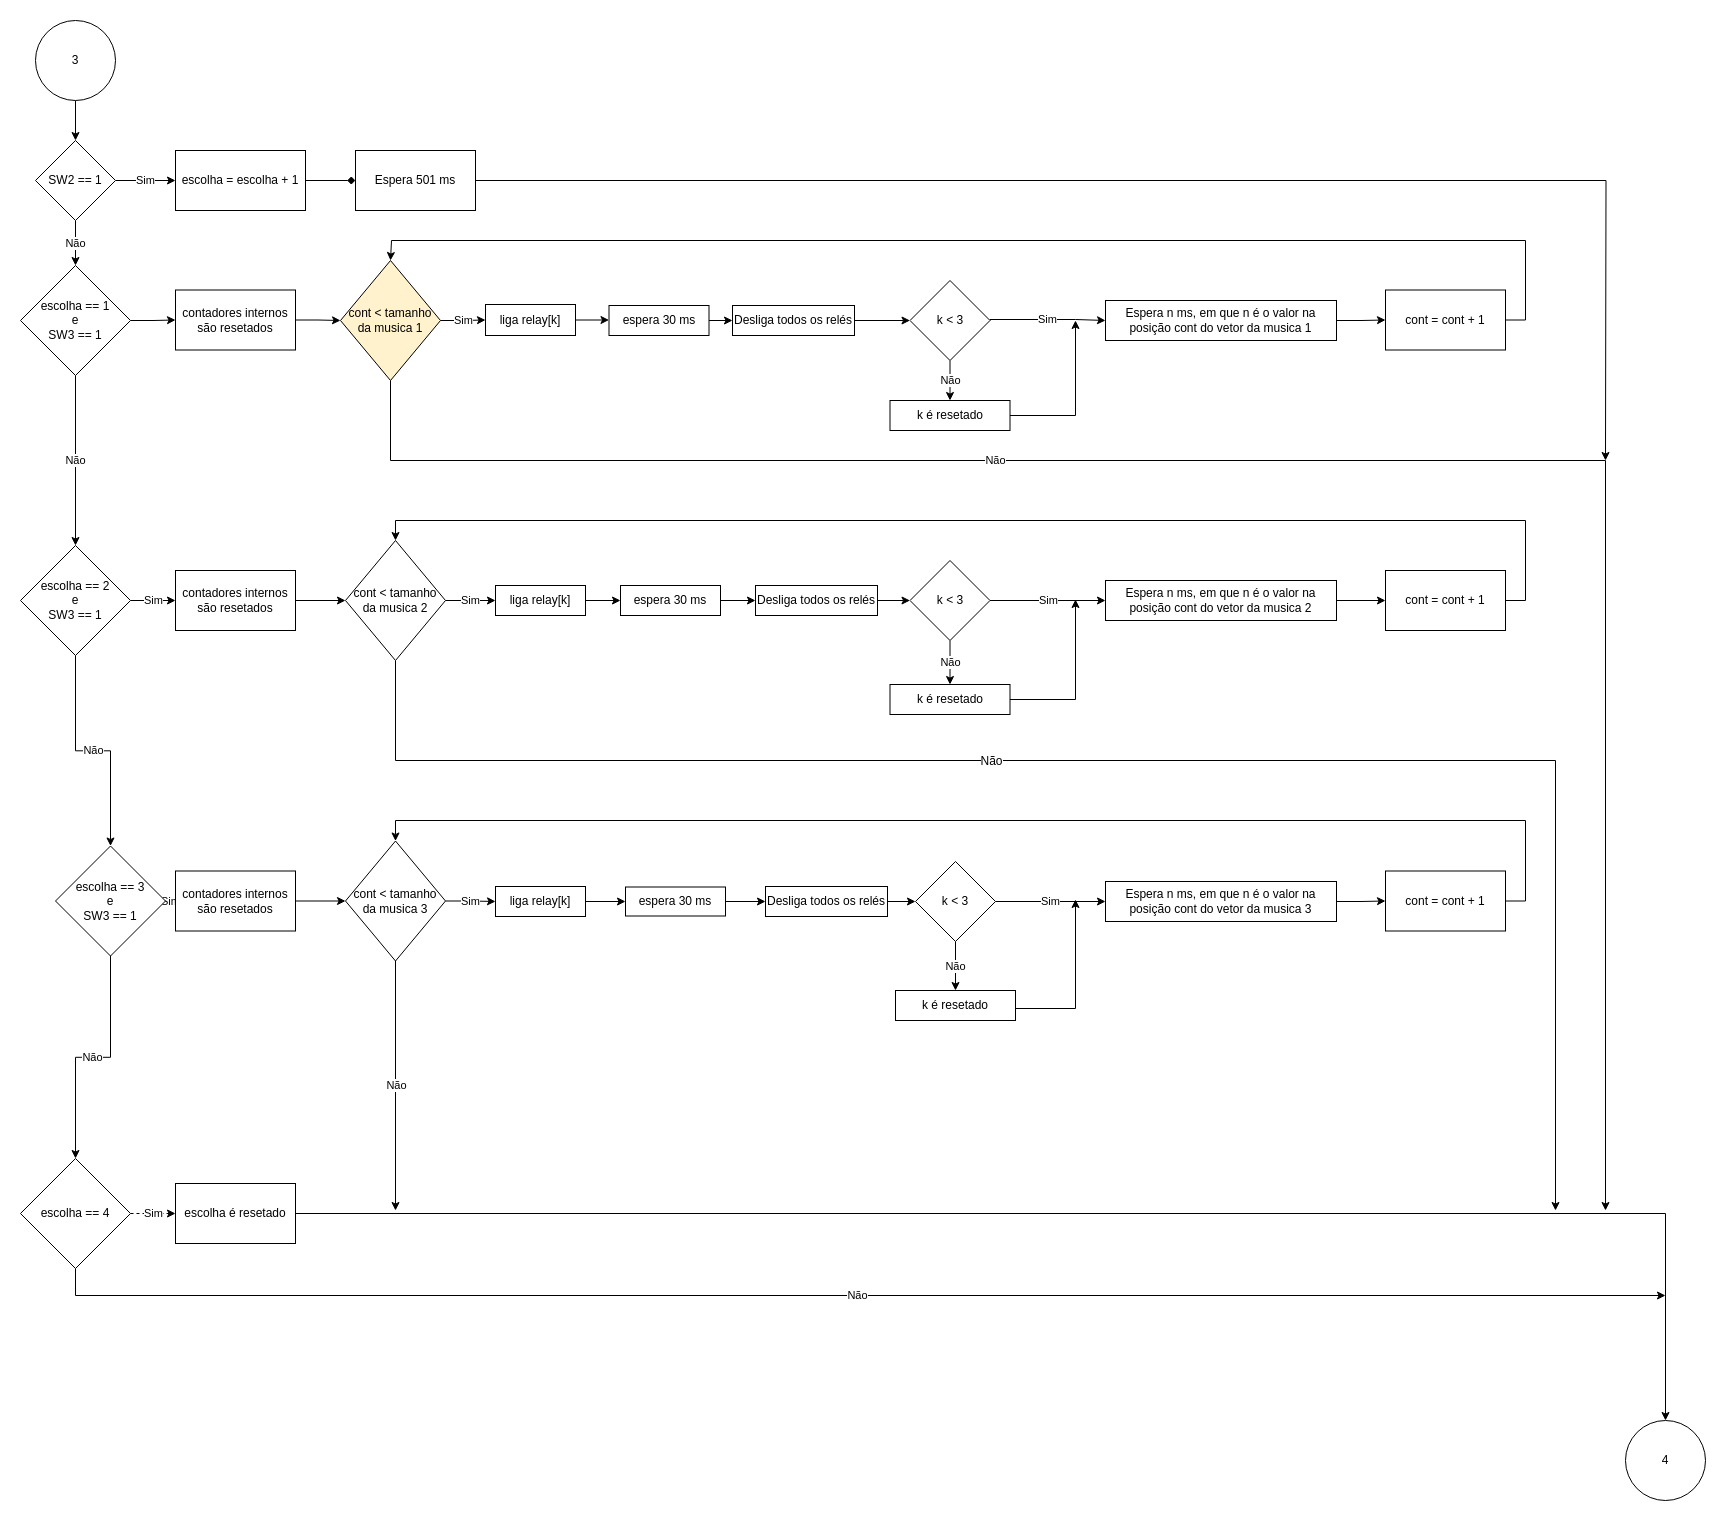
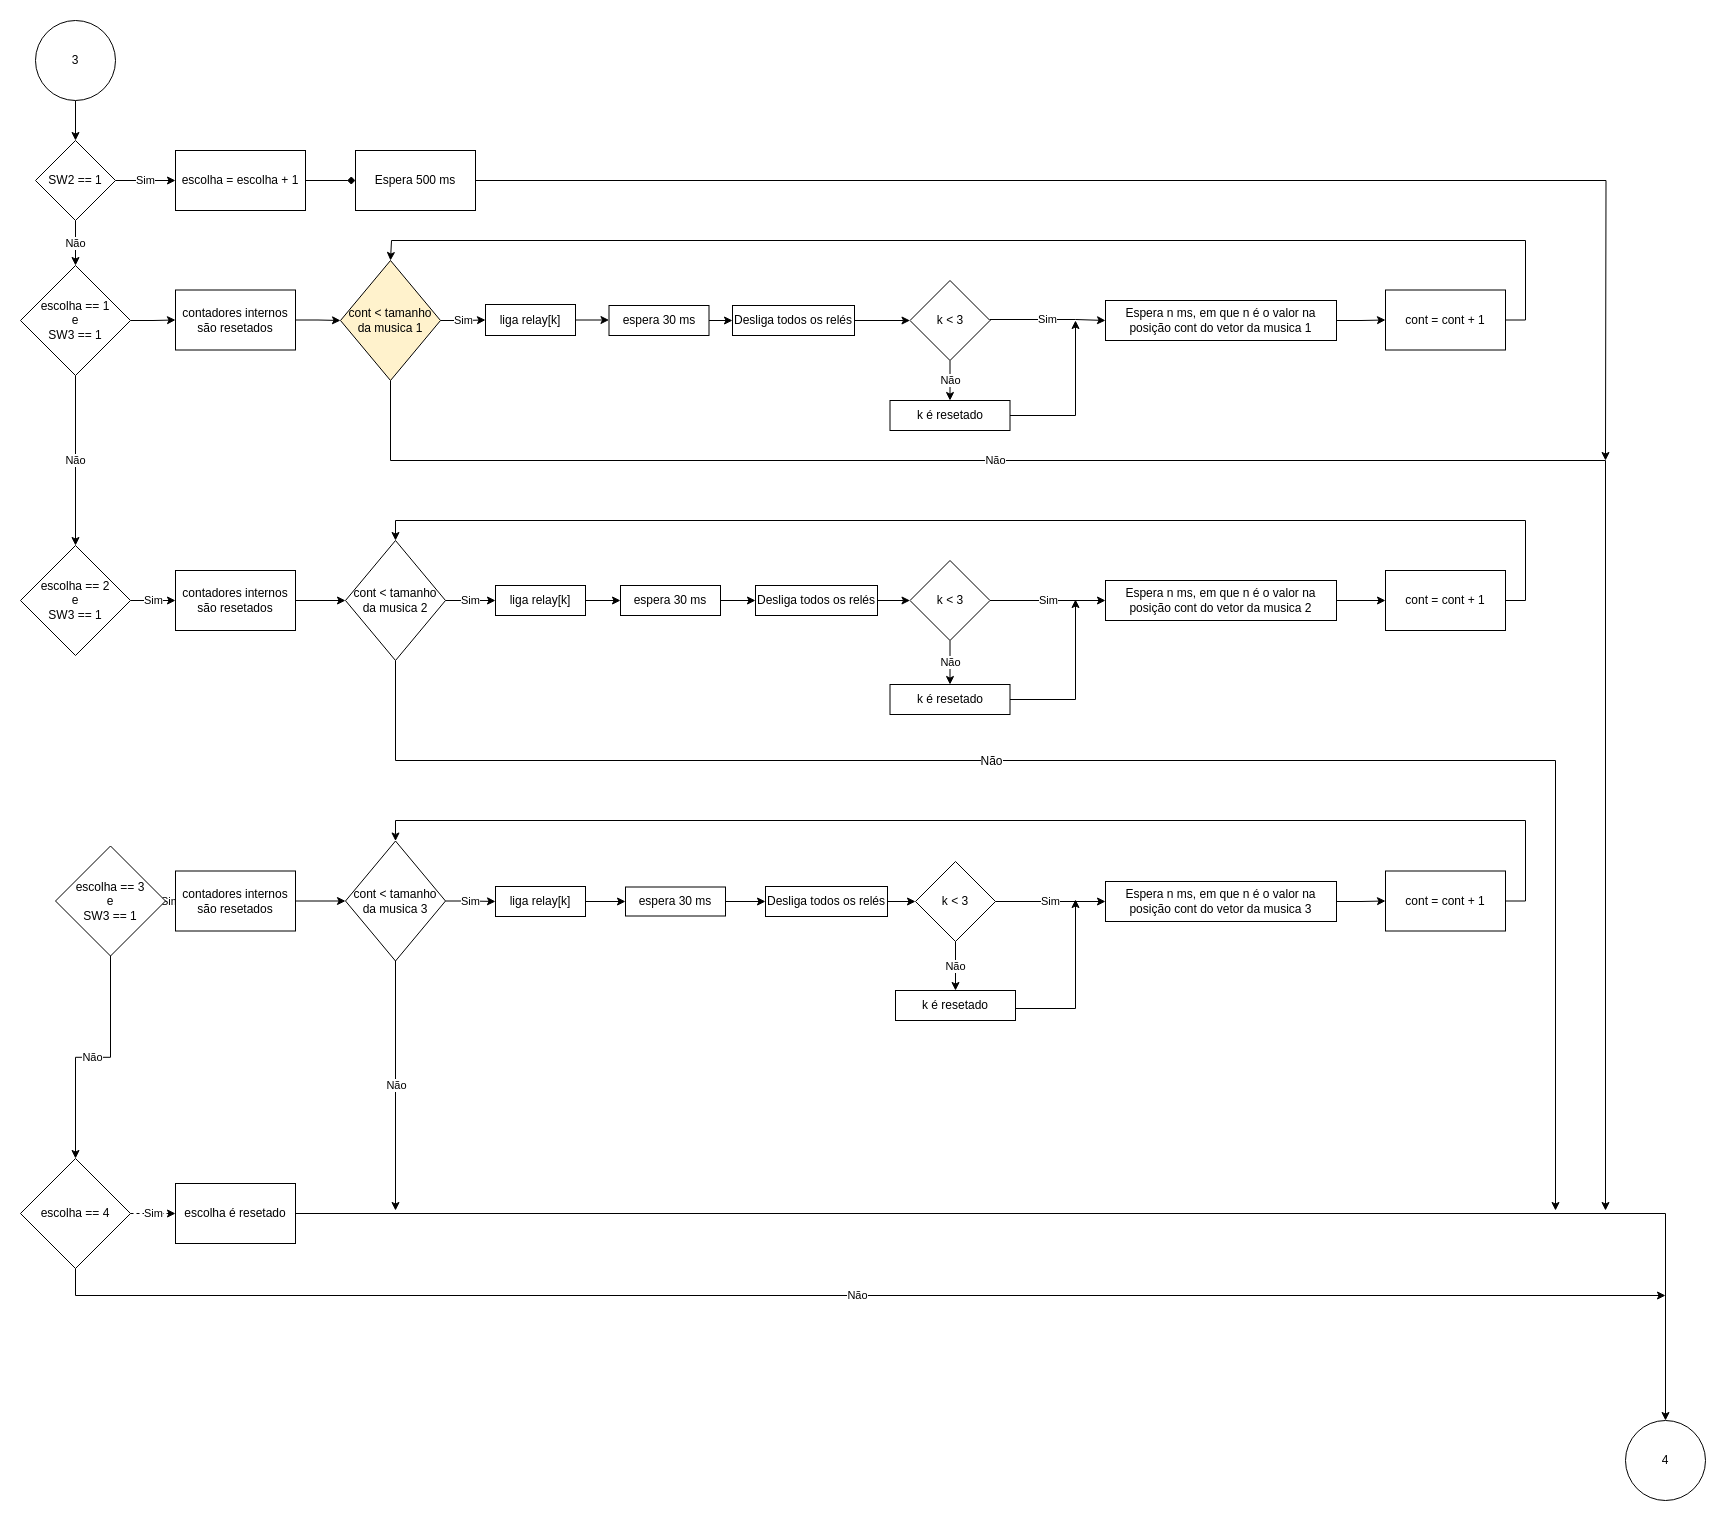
node "Espera 501 ms": label "Espera 501 ms" -> "Espera 500 ms"
edge "escolha == 2 e SW3 == 1" -> "escolha == 3 e SW3 == 1": removed, label "Não"
